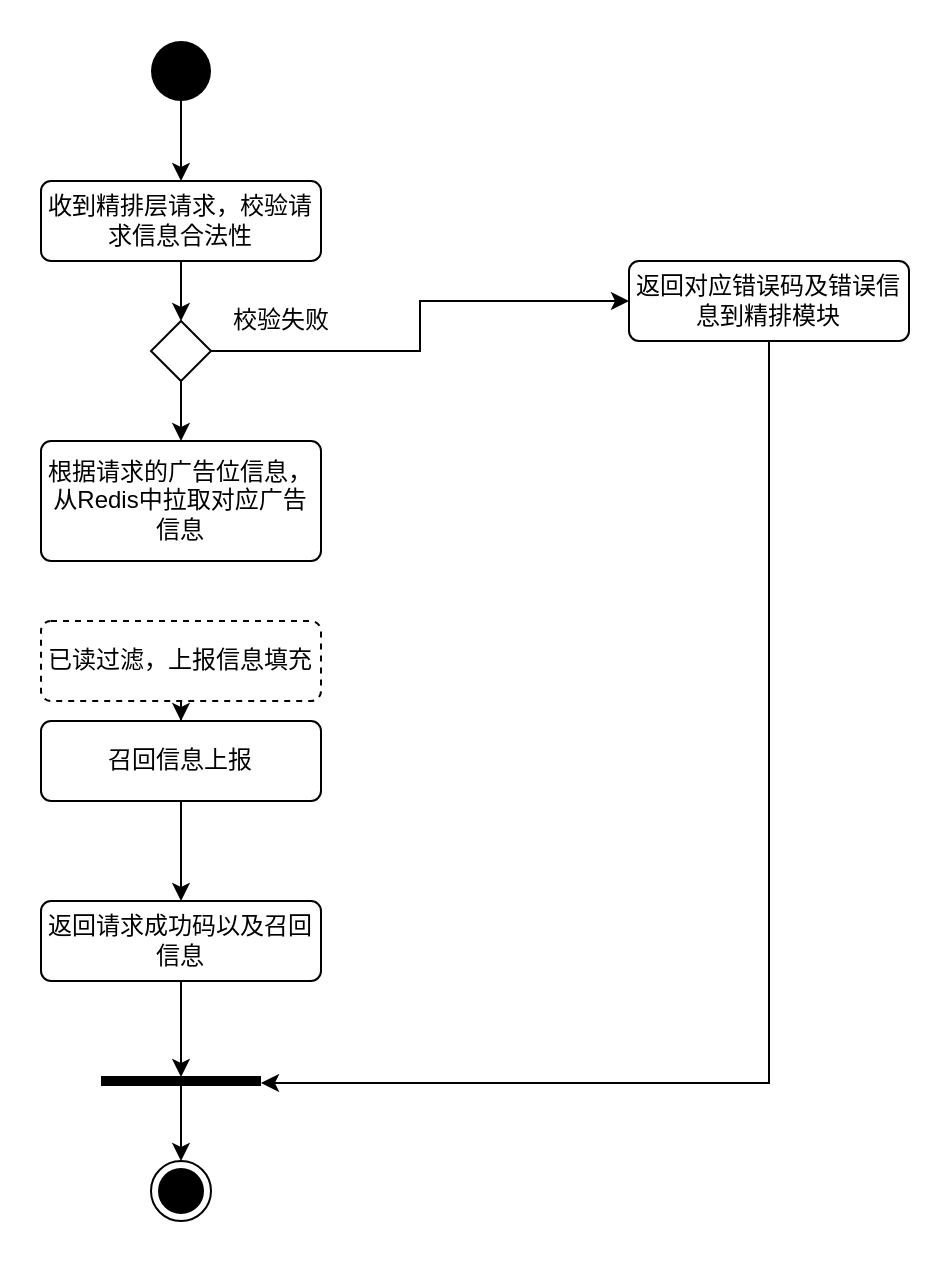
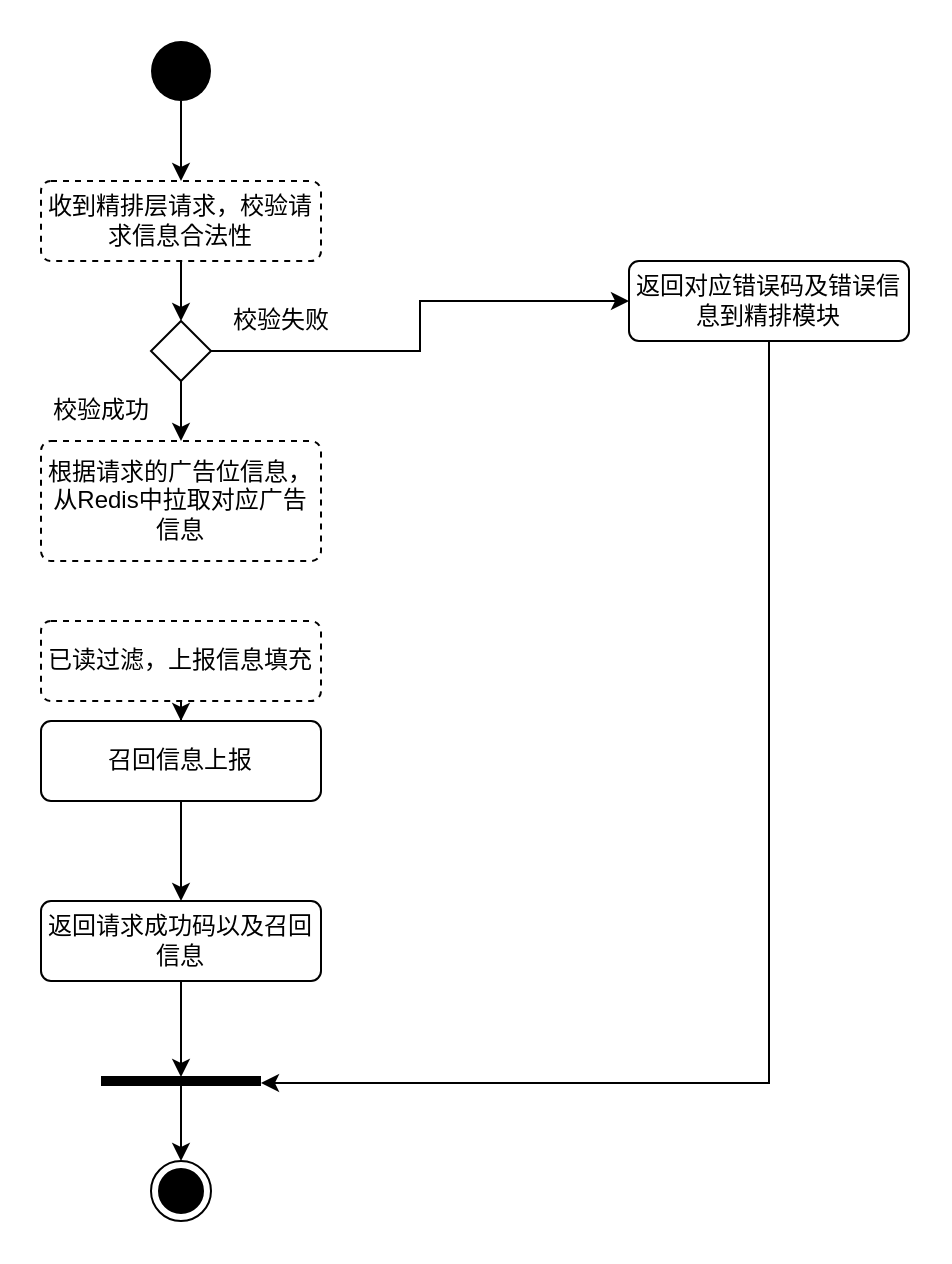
node "收到精排层请求，校验请求信息合法性": style solid -> dashed
node "校验成功": added
node "根据请求的广告位信息，从Redis中拉取对应广告信息": style solid -> dashed
